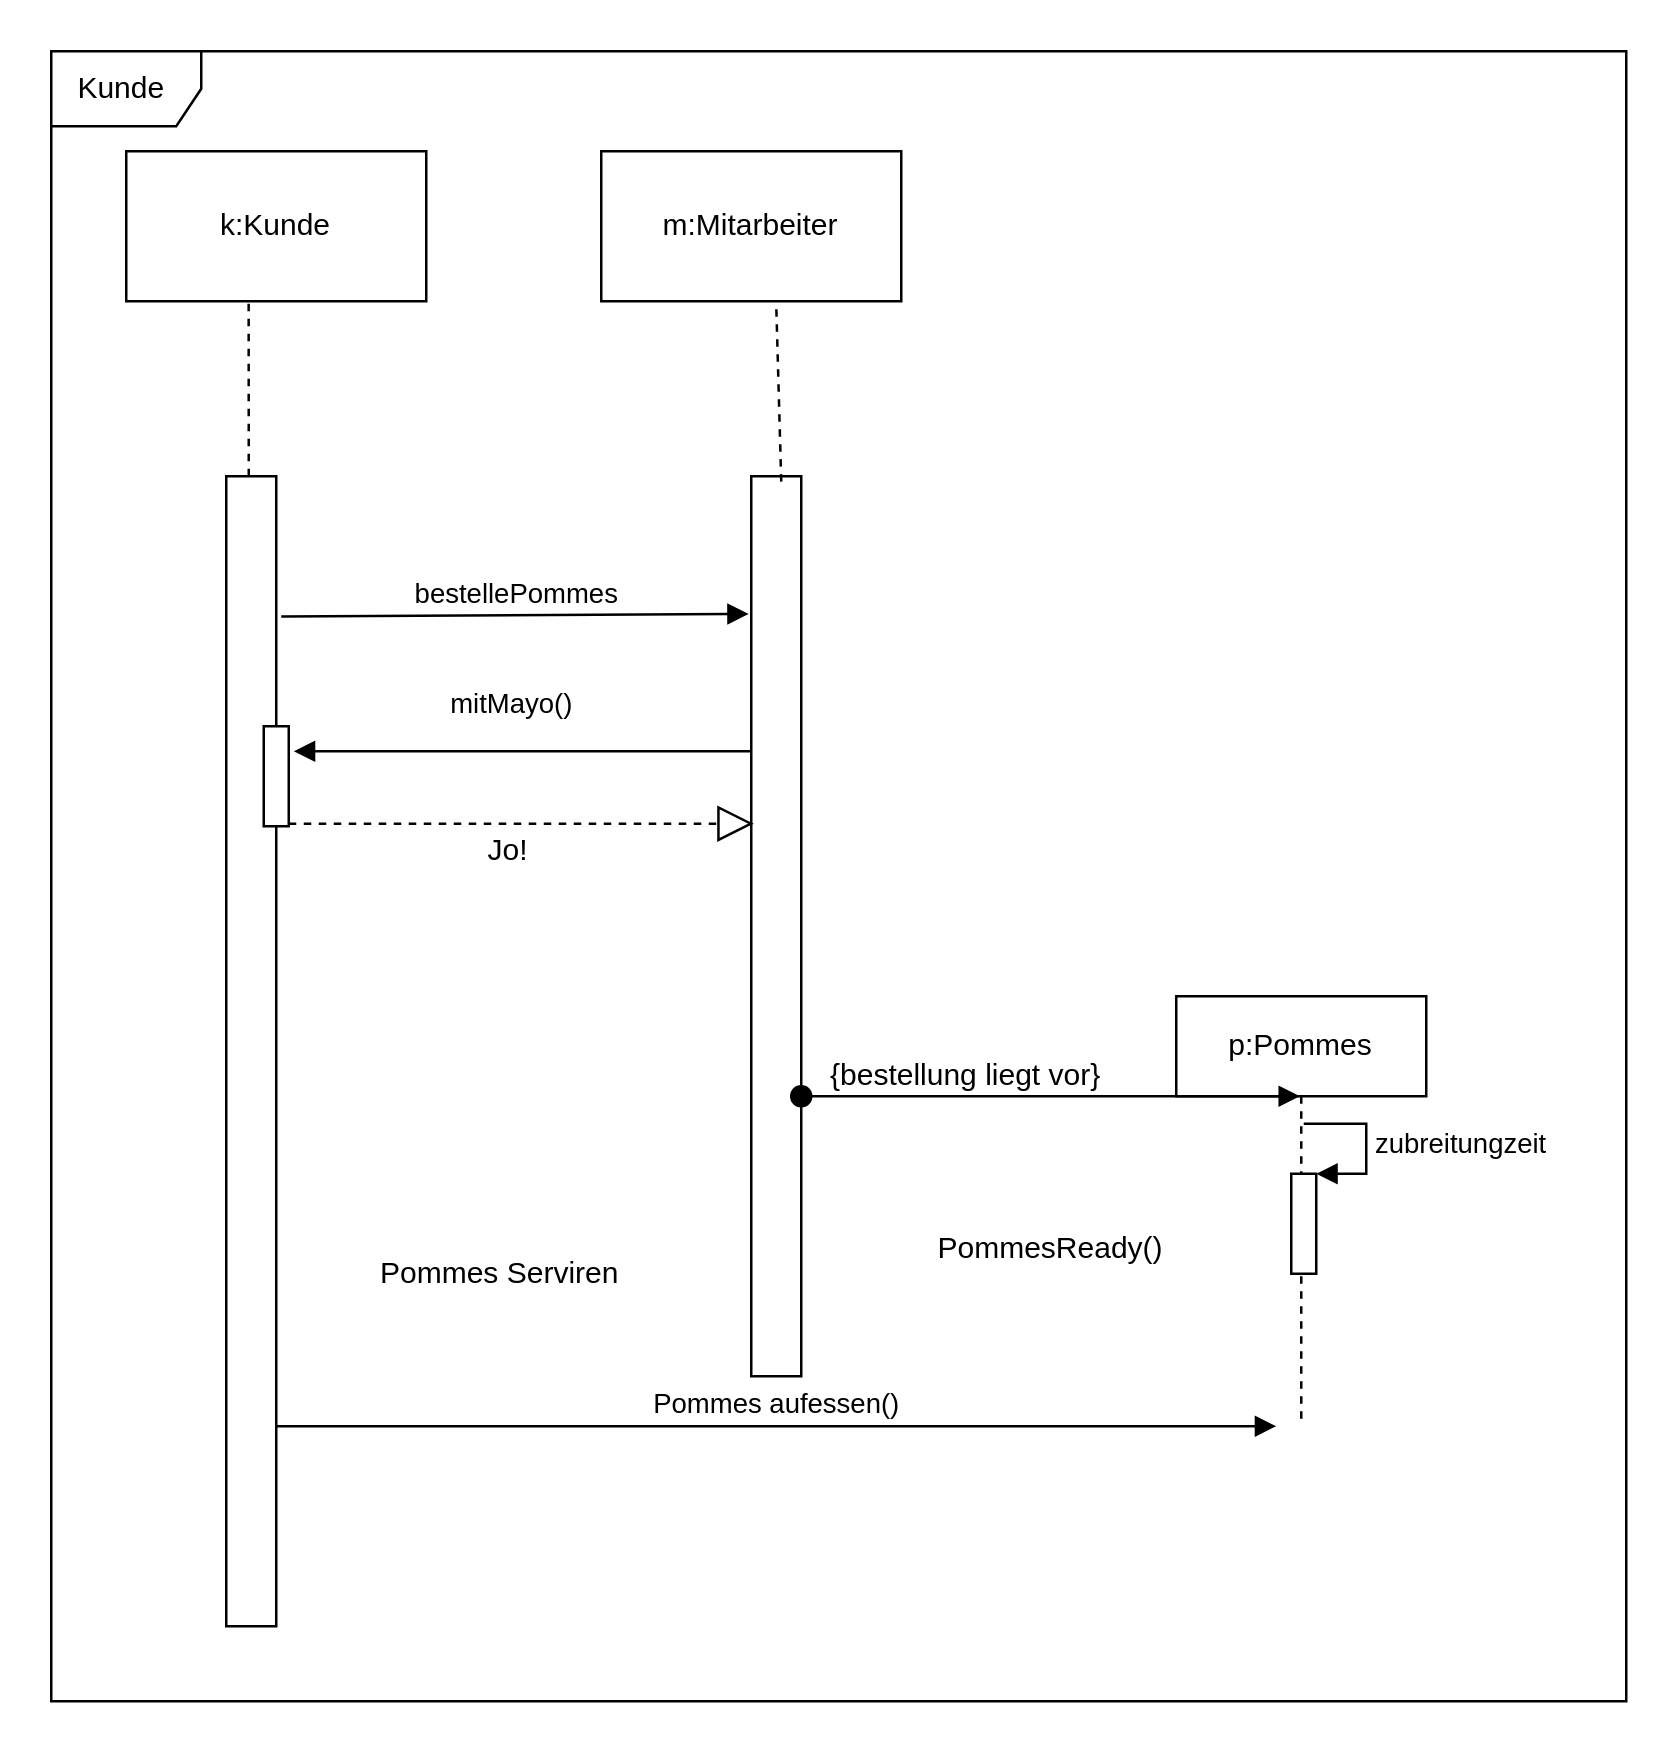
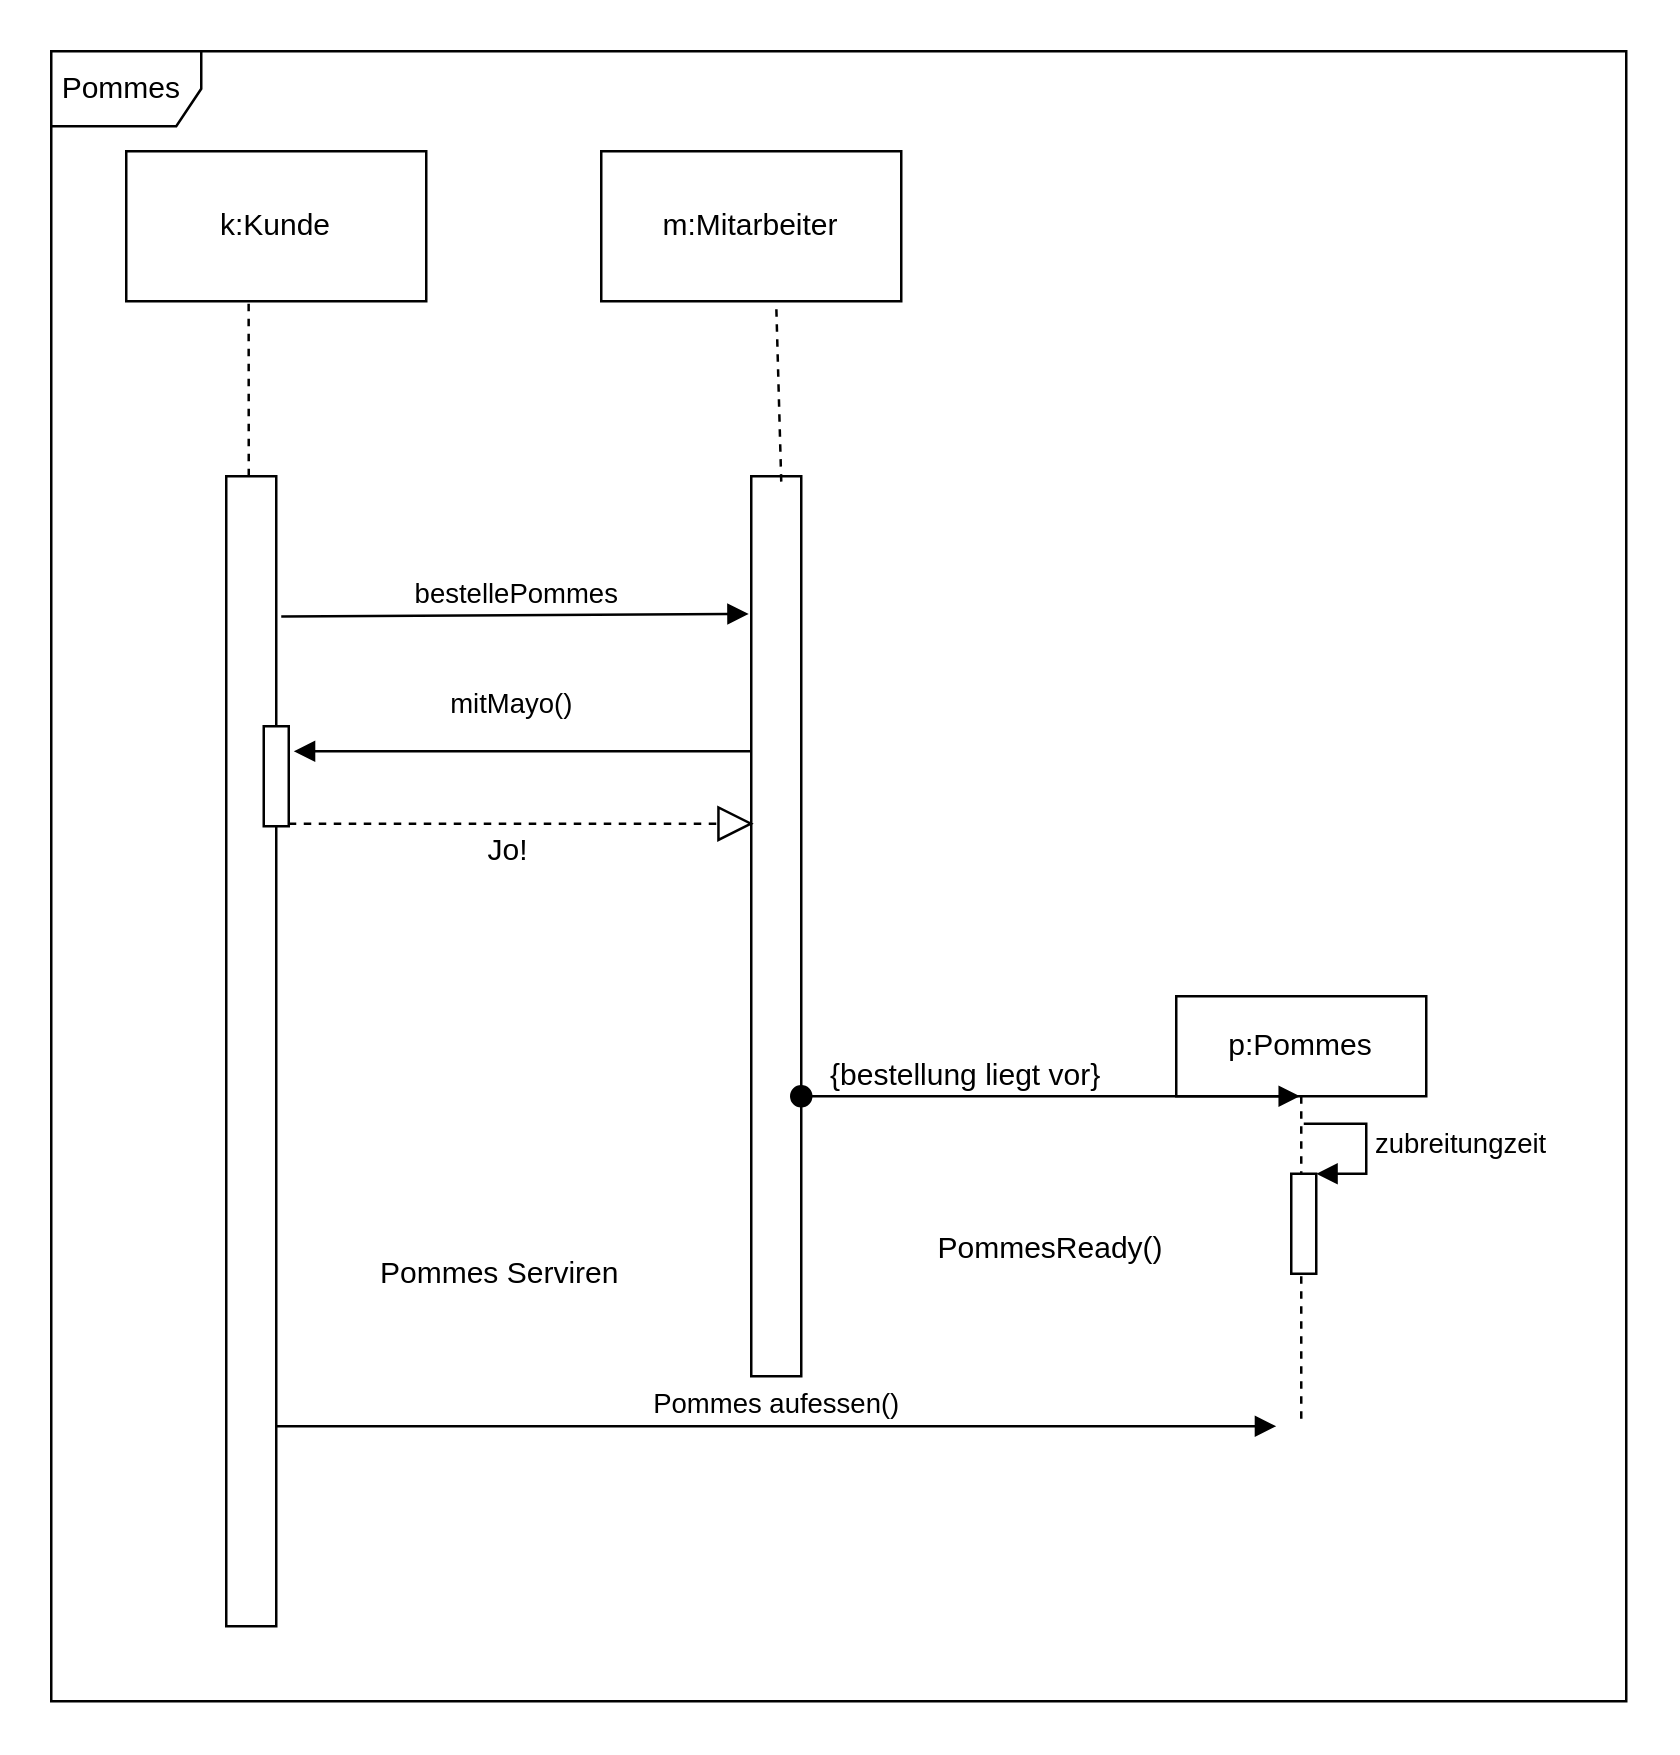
node "Kunde": label "Kunde" -> "Pommes"
